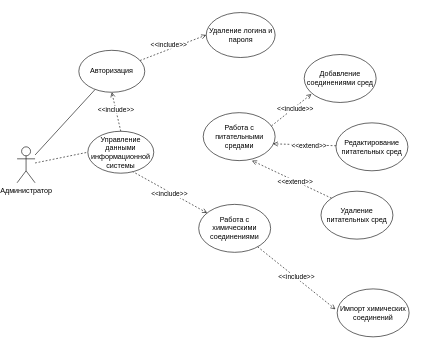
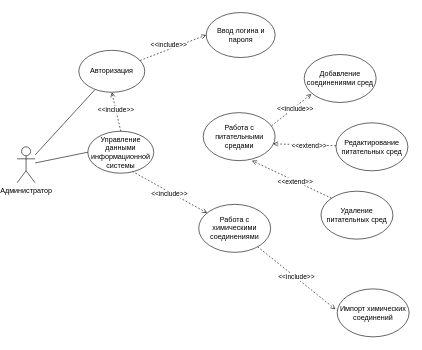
node "Удаление логина и пароля": label "Удаление логина и пароля" -> "Ввод логина и пароля"
edge "Управление данными информационной системы" -- "Администратор": style dashed -> solid
